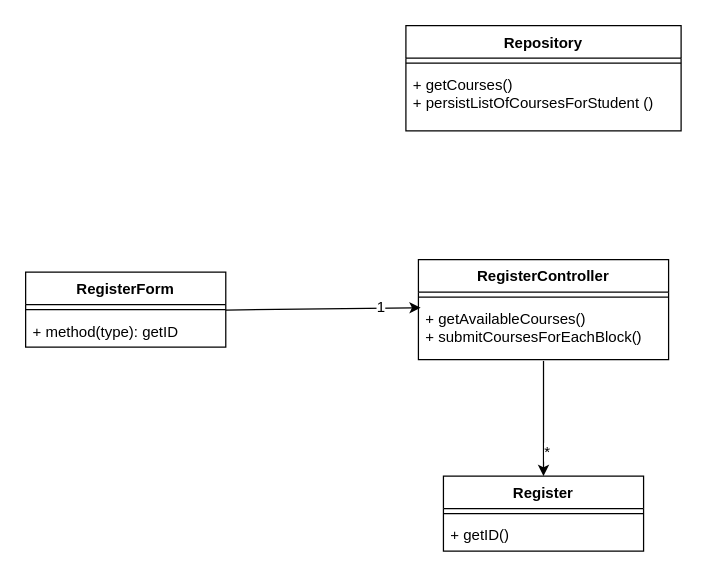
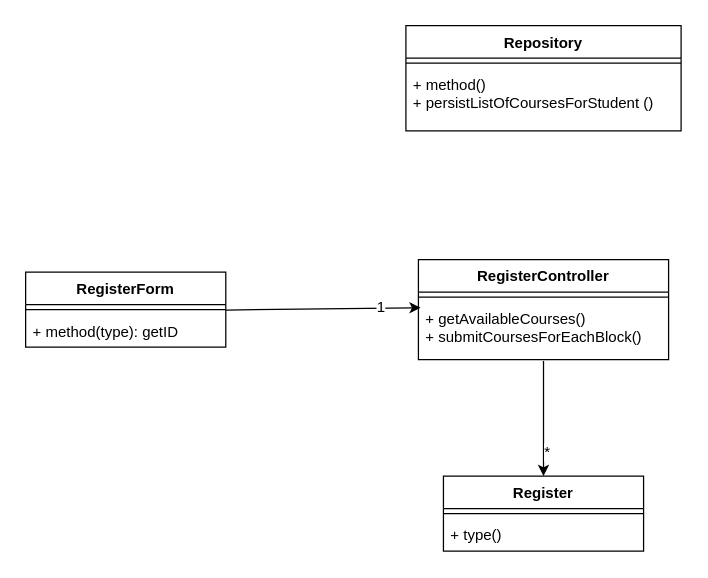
node "+ getCourses() + persistListOfCoursesForStudent ()": label "+ getCourses() + persistListOfCoursesForStudent ()" -> "+ method() + persistListOfCoursesForStudent ()"
node "+ getID()": label "+ getID()" -> "+ type()"
